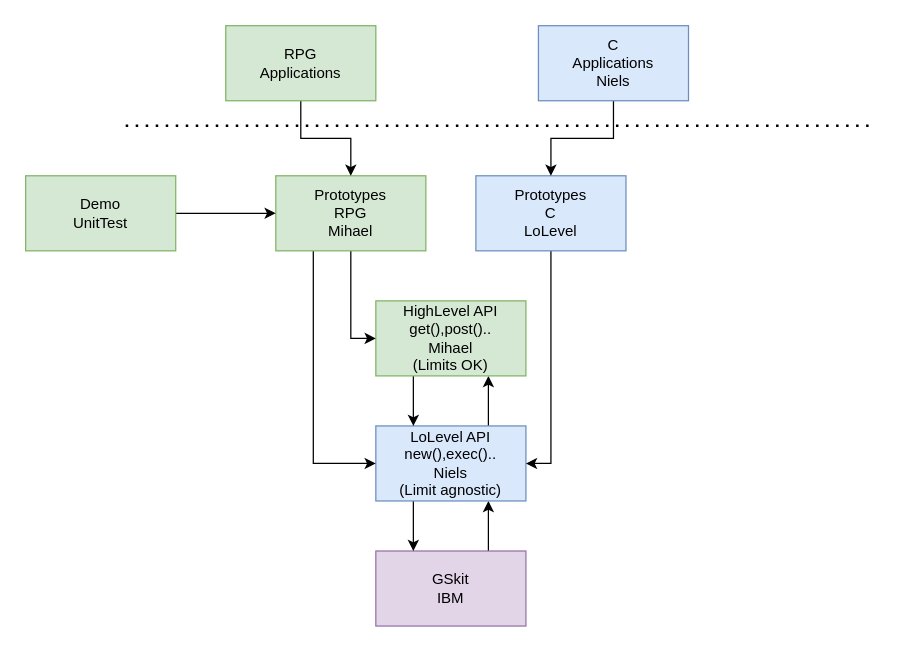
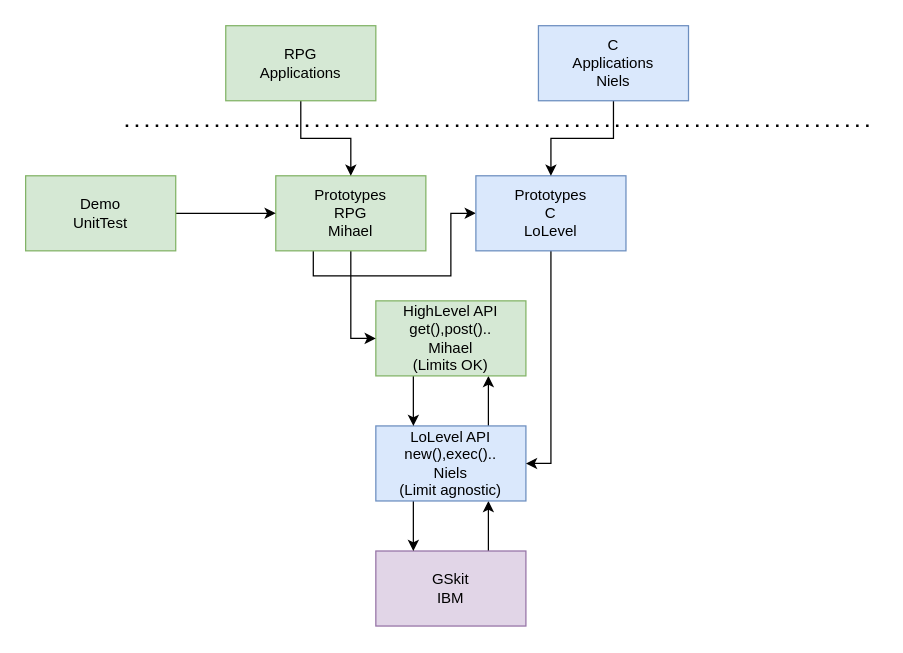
edge "Prototypes RPG Mihael" -> "LoLevel API new(),exec().. Niels (Limit agnostic)": now "Prototypes RPG Mihael" -> "Prototypes C LoLevel"
